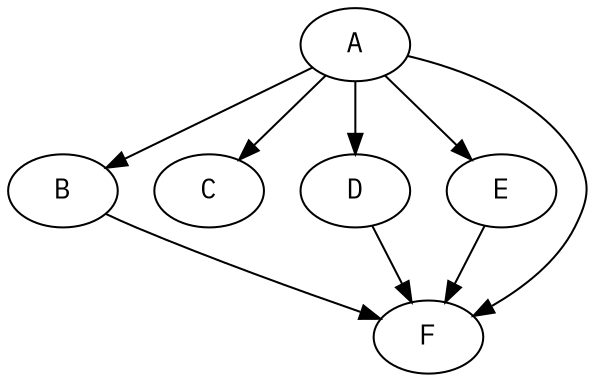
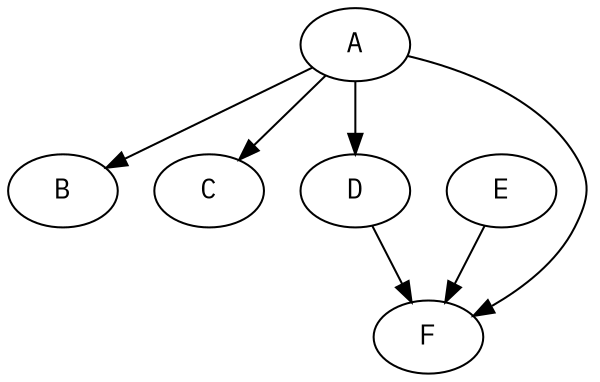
edge "A" -> "E": removed
edge "B" -> "F": removed
